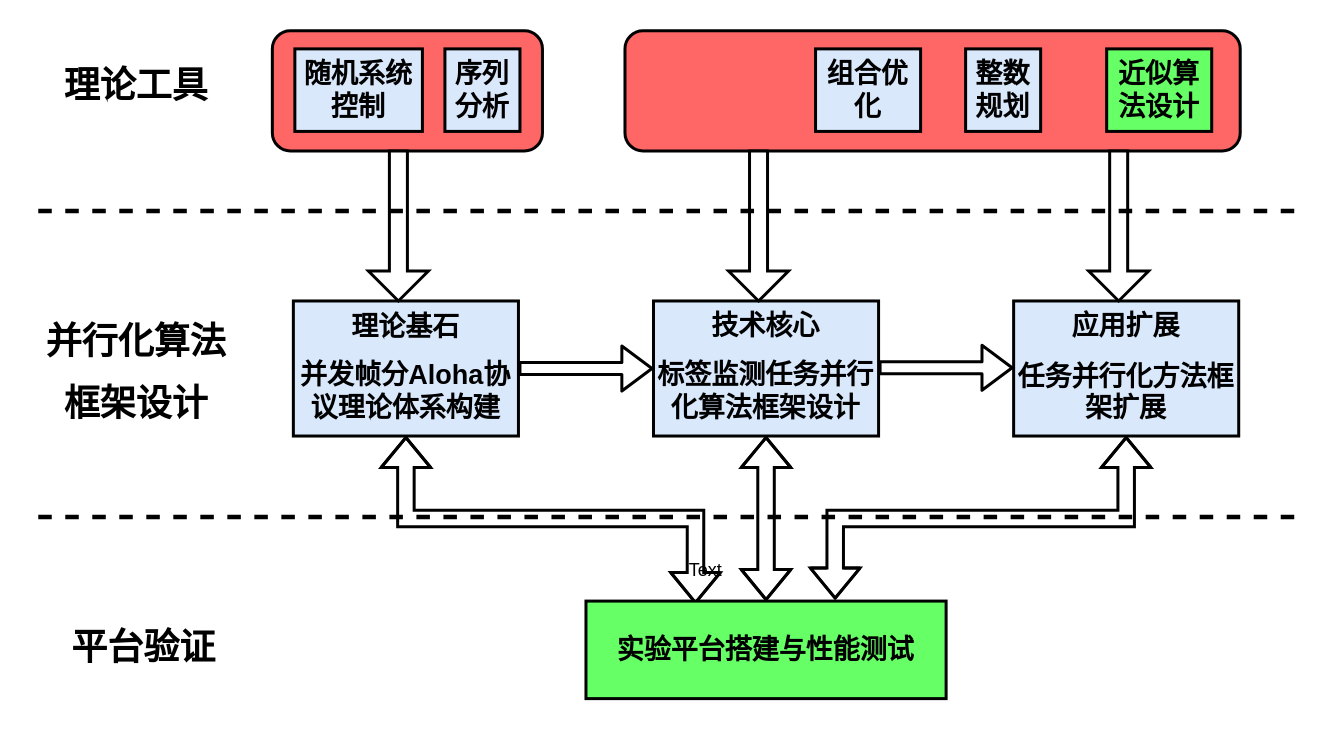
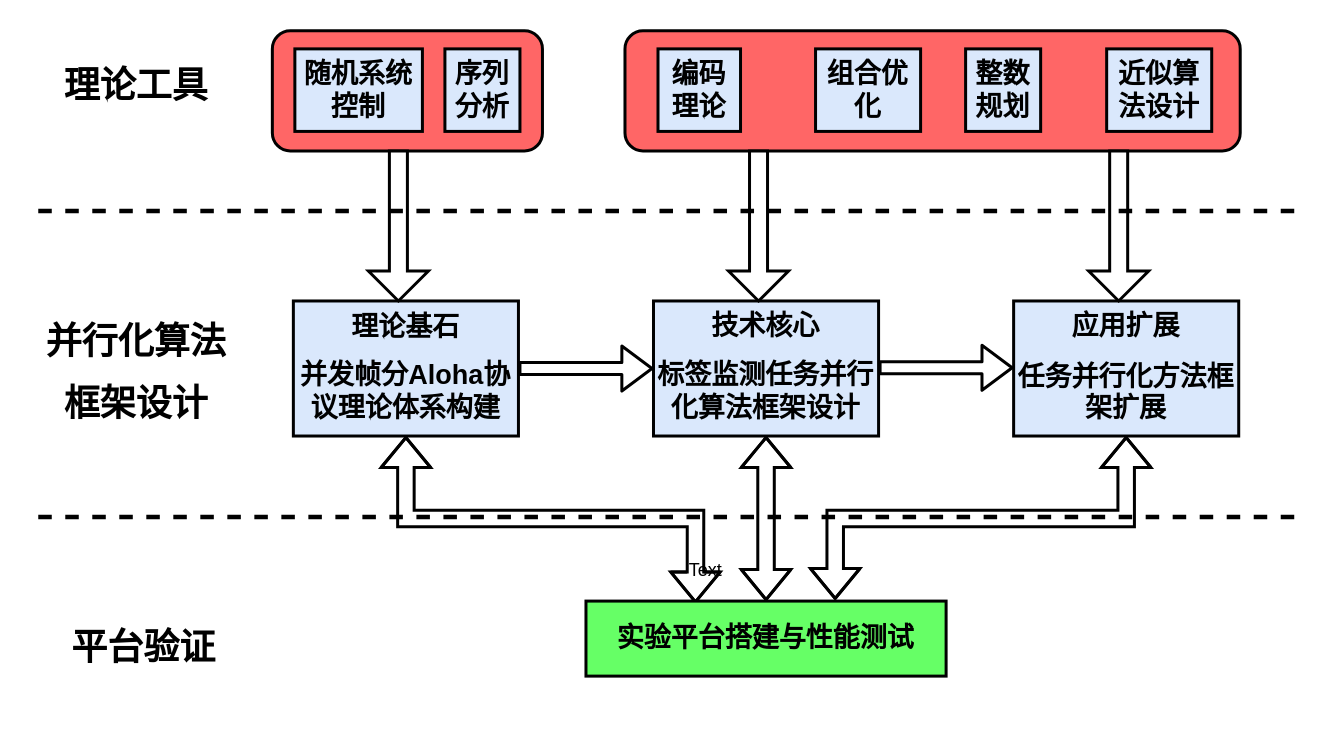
node "编码理论": added
node "近似算法设计": fillcolor #66ff66 -> #dae8fc
node "实验平台搭建与性能测试": size 360x98 -> 360x75
